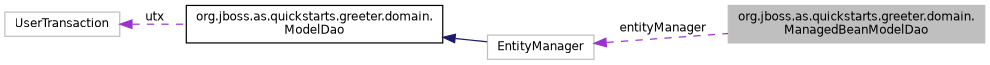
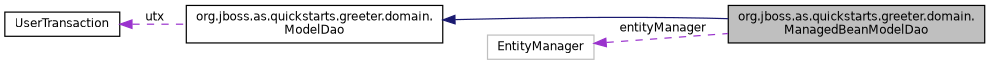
node "UserTransaction": color grey75 -> black
node "org.jboss.as.quickstarts.greeter.domain. ManagedBeanModelDao": color grey75 -> black
edge "EntityManager" -> "org.jboss.as.quickstarts.greeter.domain. ModelDao": now "org.jboss.as.quickstarts.greeter.domain. ManagedBeanModelDao" -> "org.jboss.as.quickstarts.greeter.domain. ModelDao"
